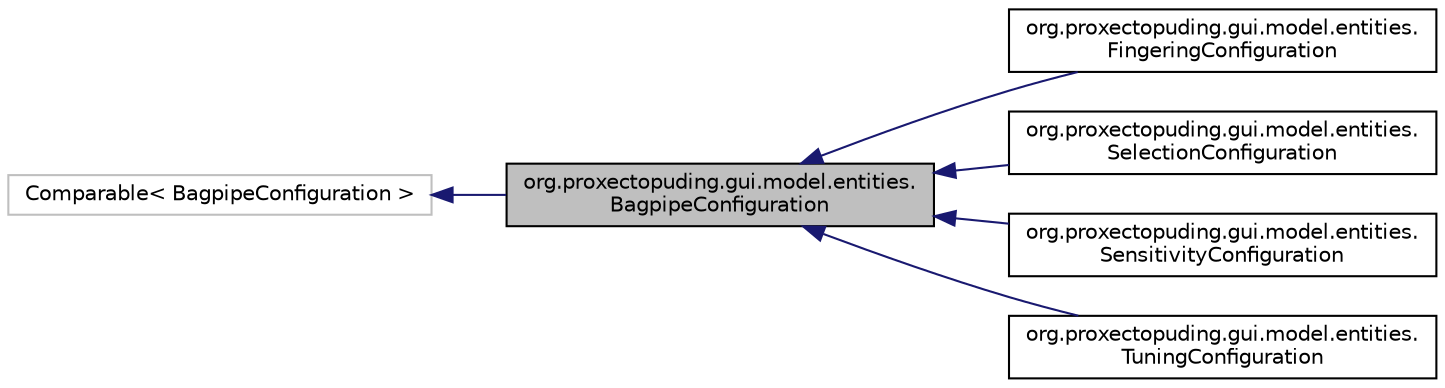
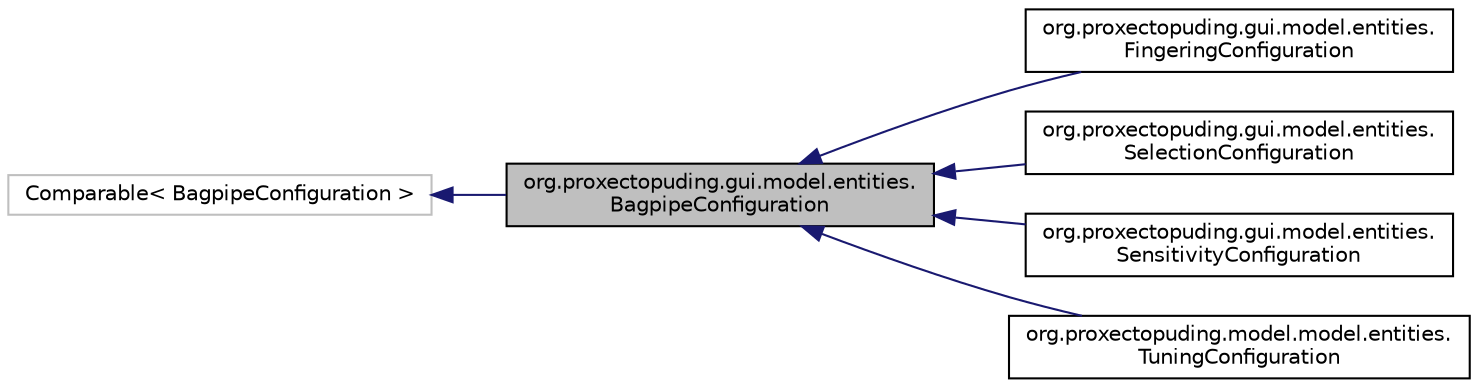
node "org.proxectopuding.gui.model.entities. TuningConfiguration": label "org.proxectopuding.gui.model.entities. TuningConfiguration" -> "org.proxectopuding.model.model.entities. TuningConfiguration"
